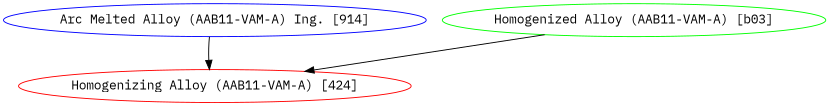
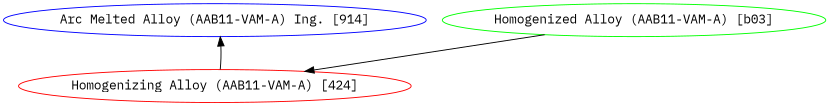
edge "Arc Melted Alloy (AAB11-VAM-A) Ing. [914]" -> "Homogenizing Alloy (AAB11-VAM-A) [424]": reversed
